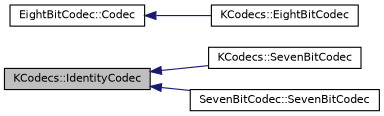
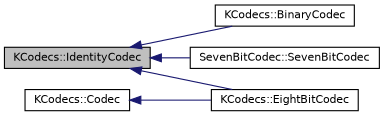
node "EightBitCodec::Codec": label "EightBitCodec::Codec" -> "KCodecs::Codec"
node "KCodecs::SevenBitCodec": label "KCodecs::SevenBitCodec" -> "KCodecs::BinaryCodec"
edge "KCodecs::EightBitCodec" -> "KCodecs::IdentityCodec": added
